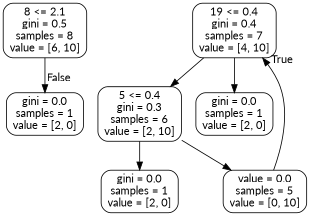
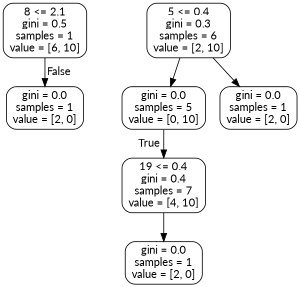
node "8 <= 2.1 gini = 0.5 samples = 8 value = [6, 10]": label "8 <= 2.1 gini = 0.5 samples = 8 value = [6, 10]" -> "8 <= 2.1 gini = 0.5 samples = 1 value = [6, 10]"
edge "19 <= 0.4 gini = 0.4 samples = 7 value = [4, 10]" -> "5 <= 0.4 gini = 0.3 samples = 6 value = [2, 10]": removed
node "value = 0.0 samples = 5 value = [0, 10]": label "value = 0.0 samples = 5 value = [0, 10]" -> "gini = 0.0 samples = 5 value = [0, 10]"
